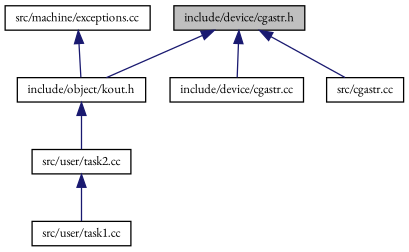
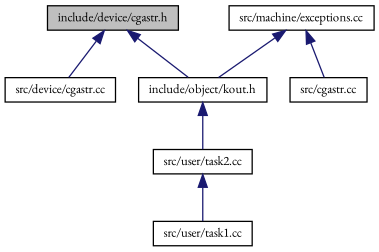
edge "src/cgastr.cc" -> "include/device/cgastr.h": now "src/cgastr.cc" -> "src/machine/exceptions.cc"
node "include/device/cgastr.cc": label "include/device/cgastr.cc" -> "src/device/cgastr.cc"
